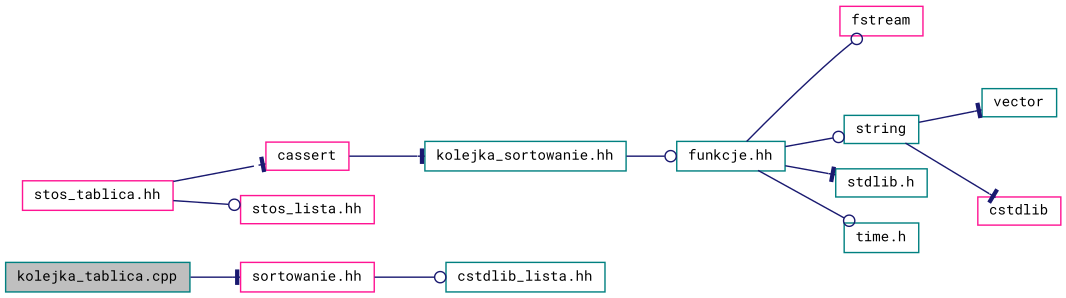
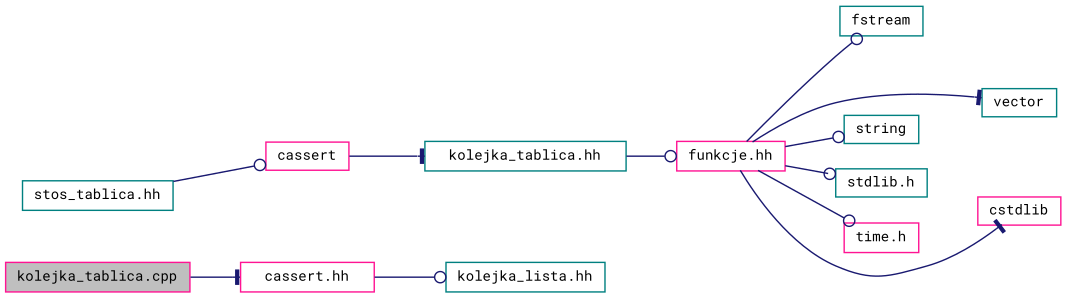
node "fstream": color deeppink -> teal
edge "string" -> "vector": now "funkcje.hh" -> "vector"
node "kolejka_sortowanie.hh": label "kolejka_sortowanie.hh" -> "kolejka_tablica.hh"
node "funkcje.hh": color teal -> deeppink
edge "string" -> "cstdlib": now "funkcje.hh" -> "cstdlib"
edge "funkcje.hh" -> "stdlib.h": arrowhead tee -> odot
edge "stos_tablica.hh" -> "cassert": arrowhead tee -> odot
node "stos_tablica.hh": color deeppink -> teal
node "stos_lista.hh": removed
node "time.h": color teal -> deeppink
node "kolejka_tablica.cpp": color teal -> deeppink
node "sortowanie.hh": label "sortowanie.hh" -> "cassert.hh"
node "cstdlib_lista.hh": label "cstdlib_lista.hh" -> "kolejka_lista.hh"
